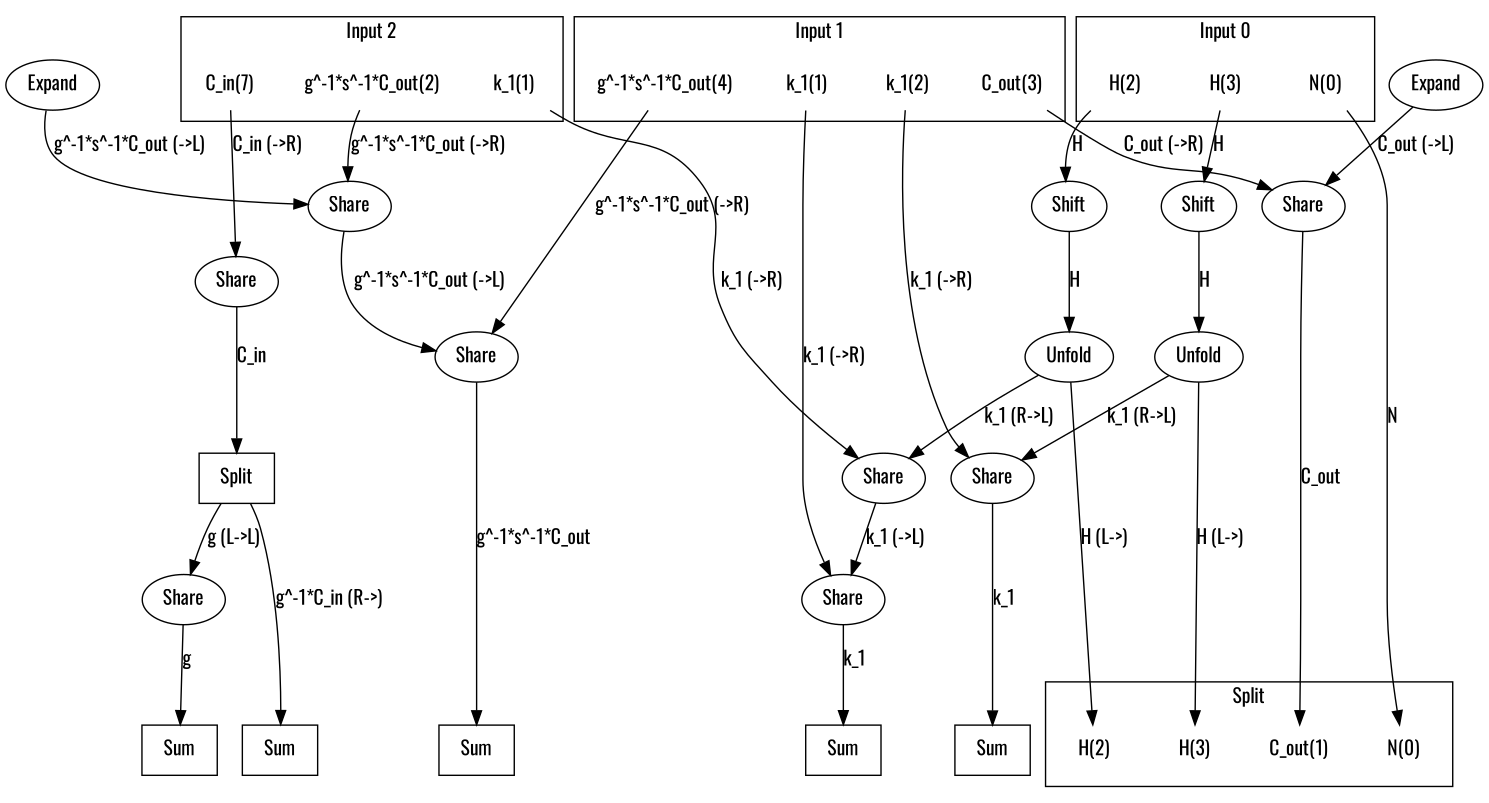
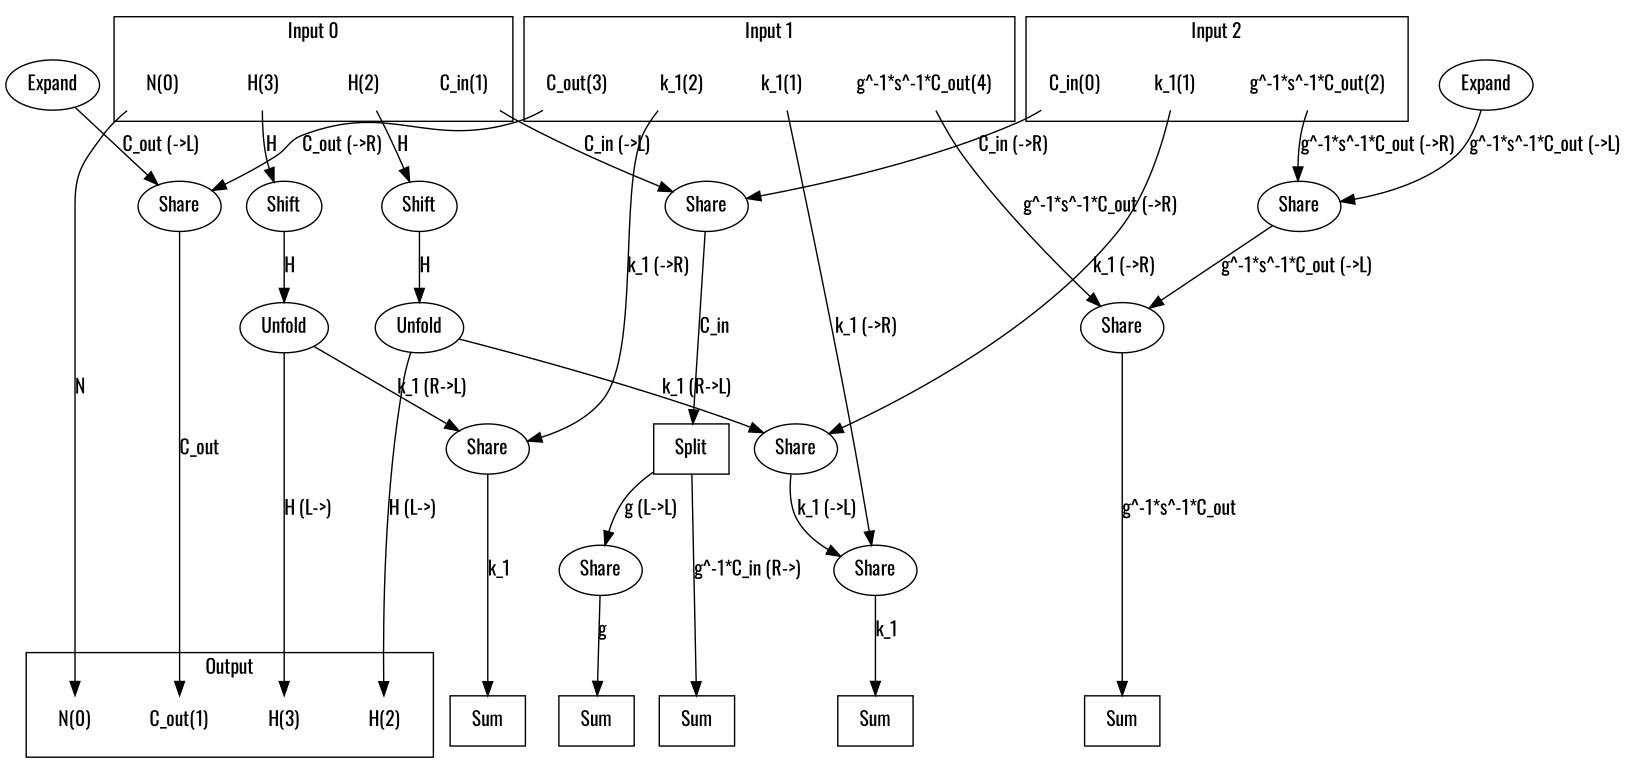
node "C_in(7)": label "C_in(7)" -> "C_in(0)"
node "C_in(1)": added
cluster "Split": label "Split" -> "Output"
